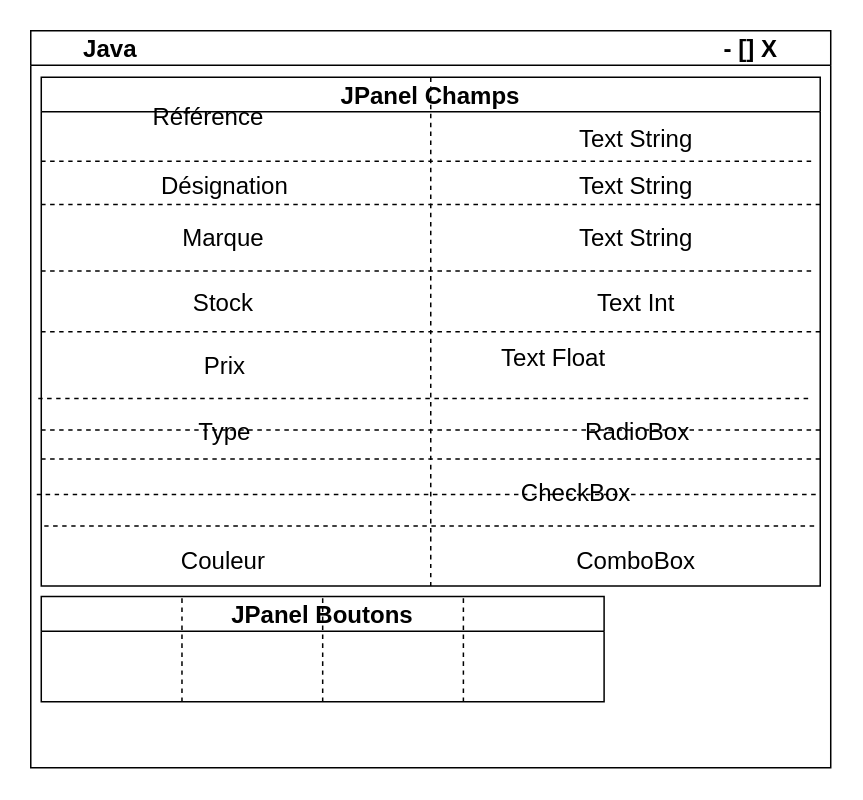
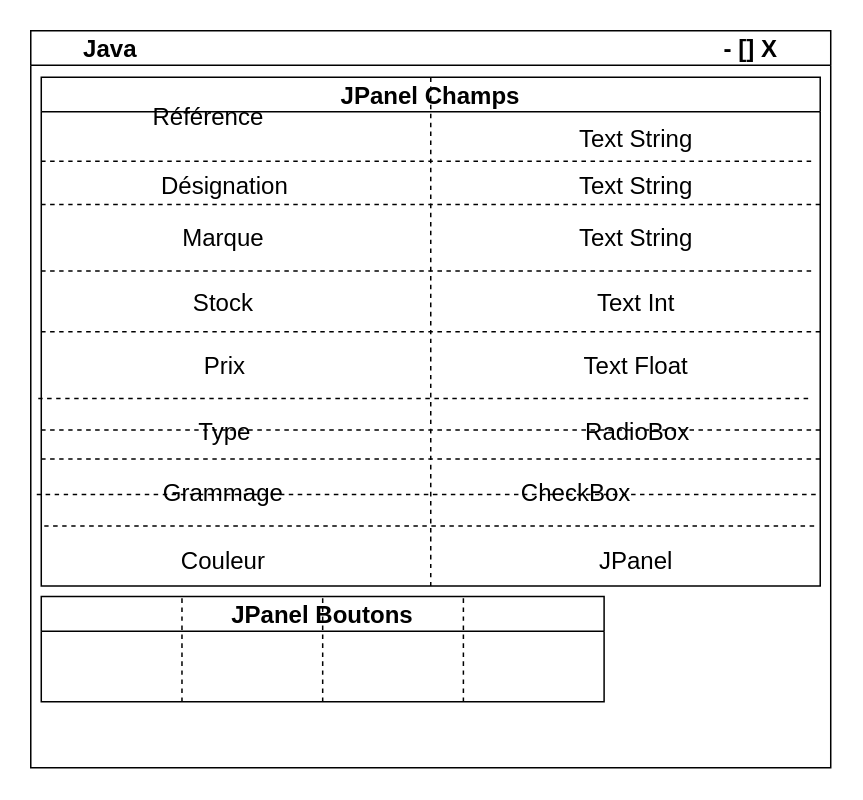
node "Text Float": moved (553, 357) -> (635, 365)
node "Grammage": added
node "ComboBox": label "ComboBox" -> "JPanel"
